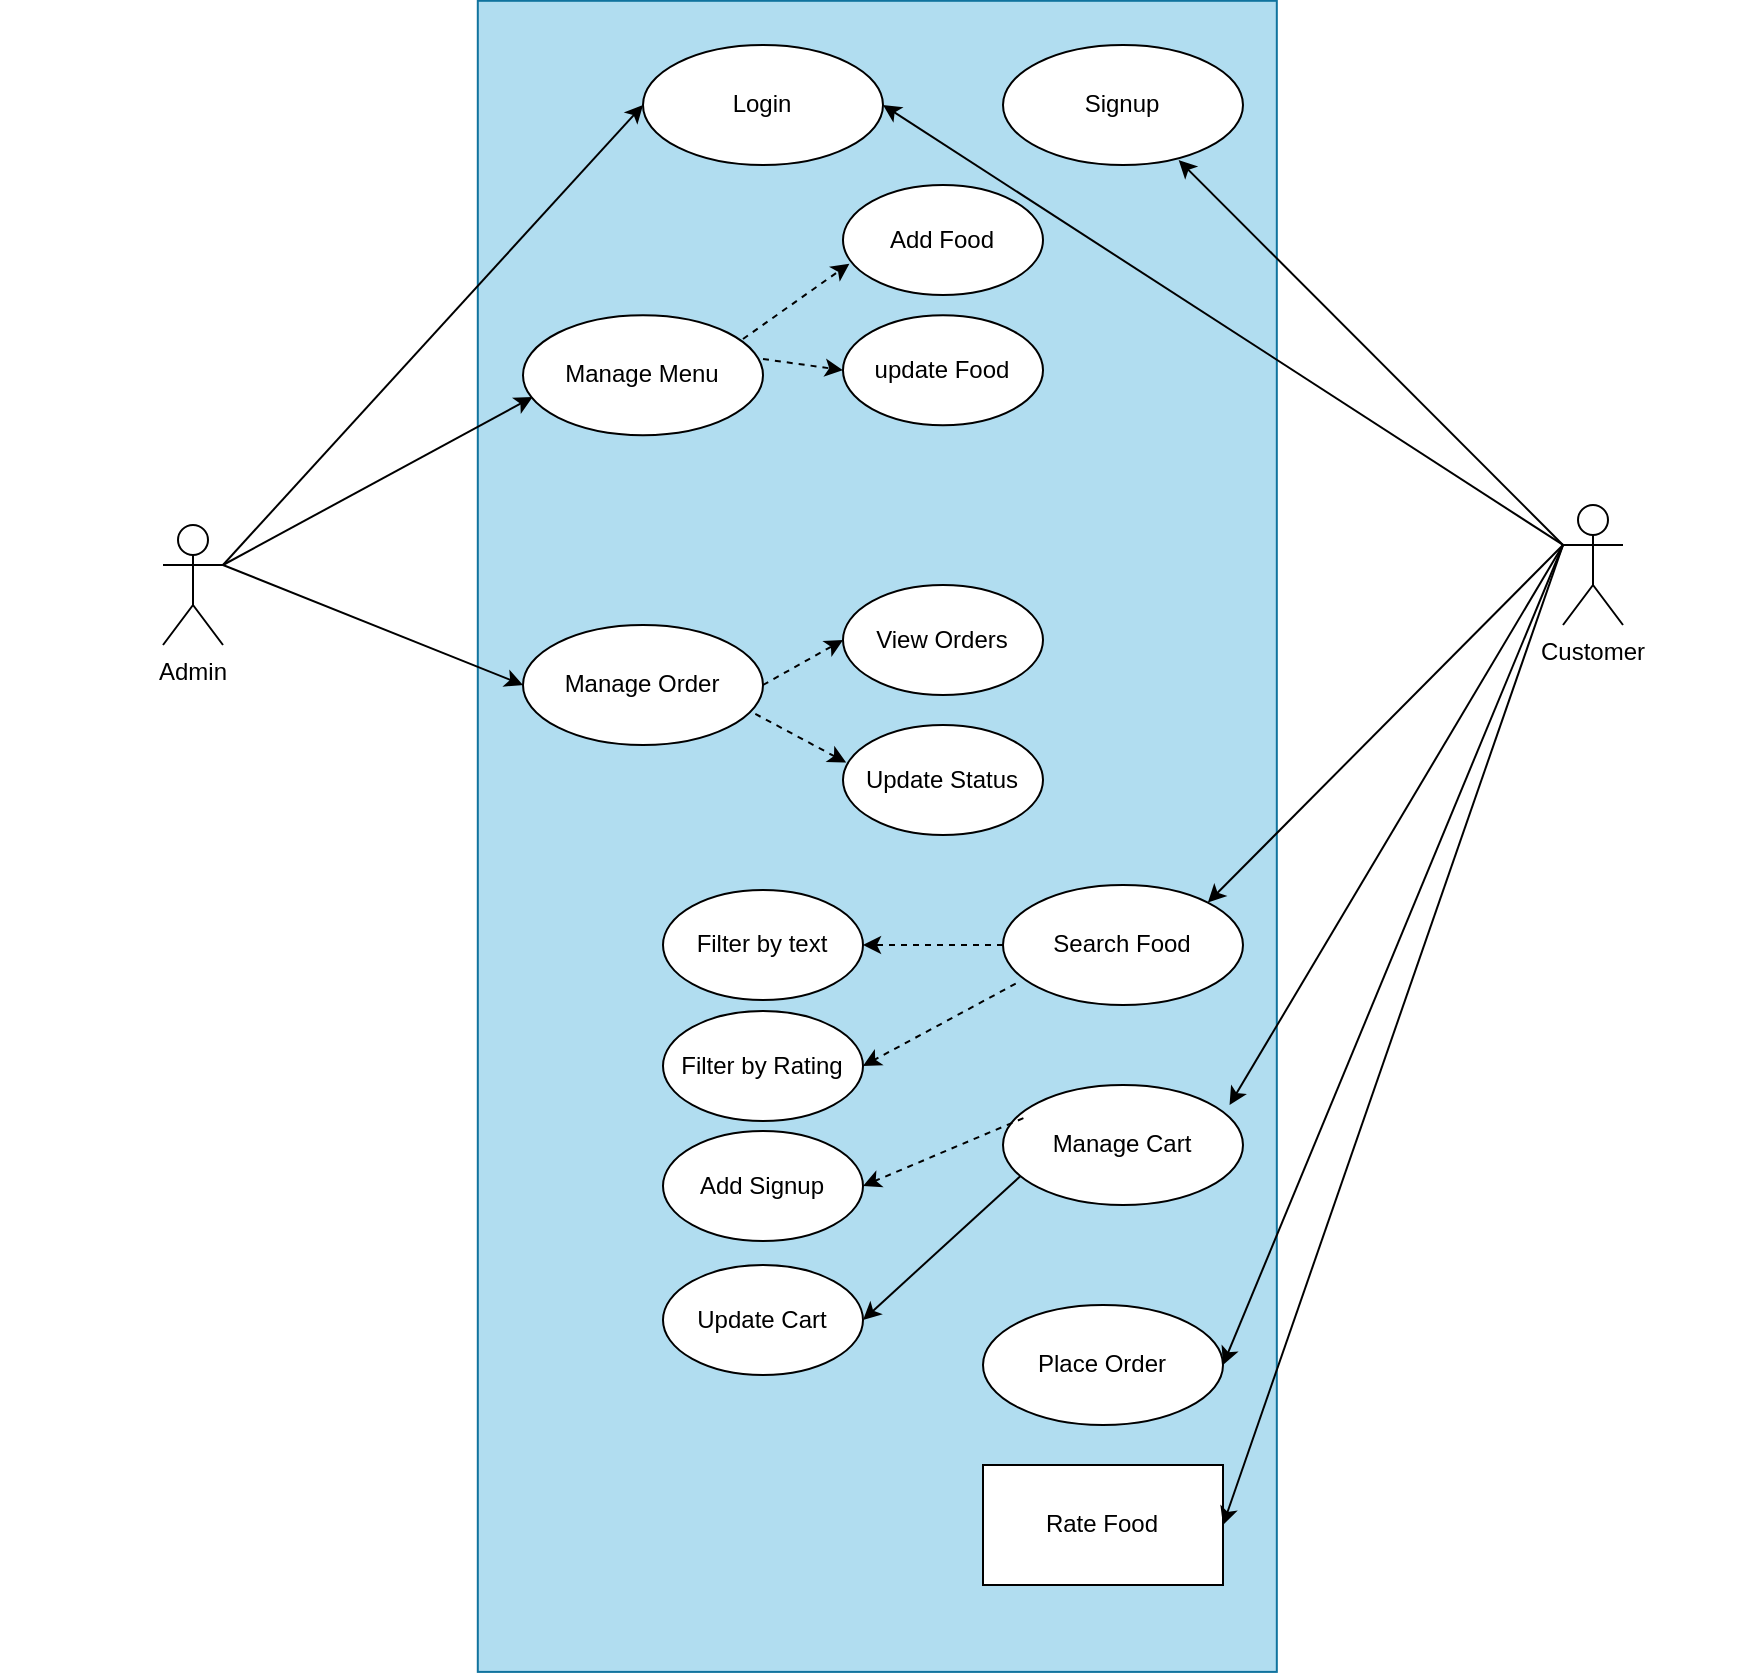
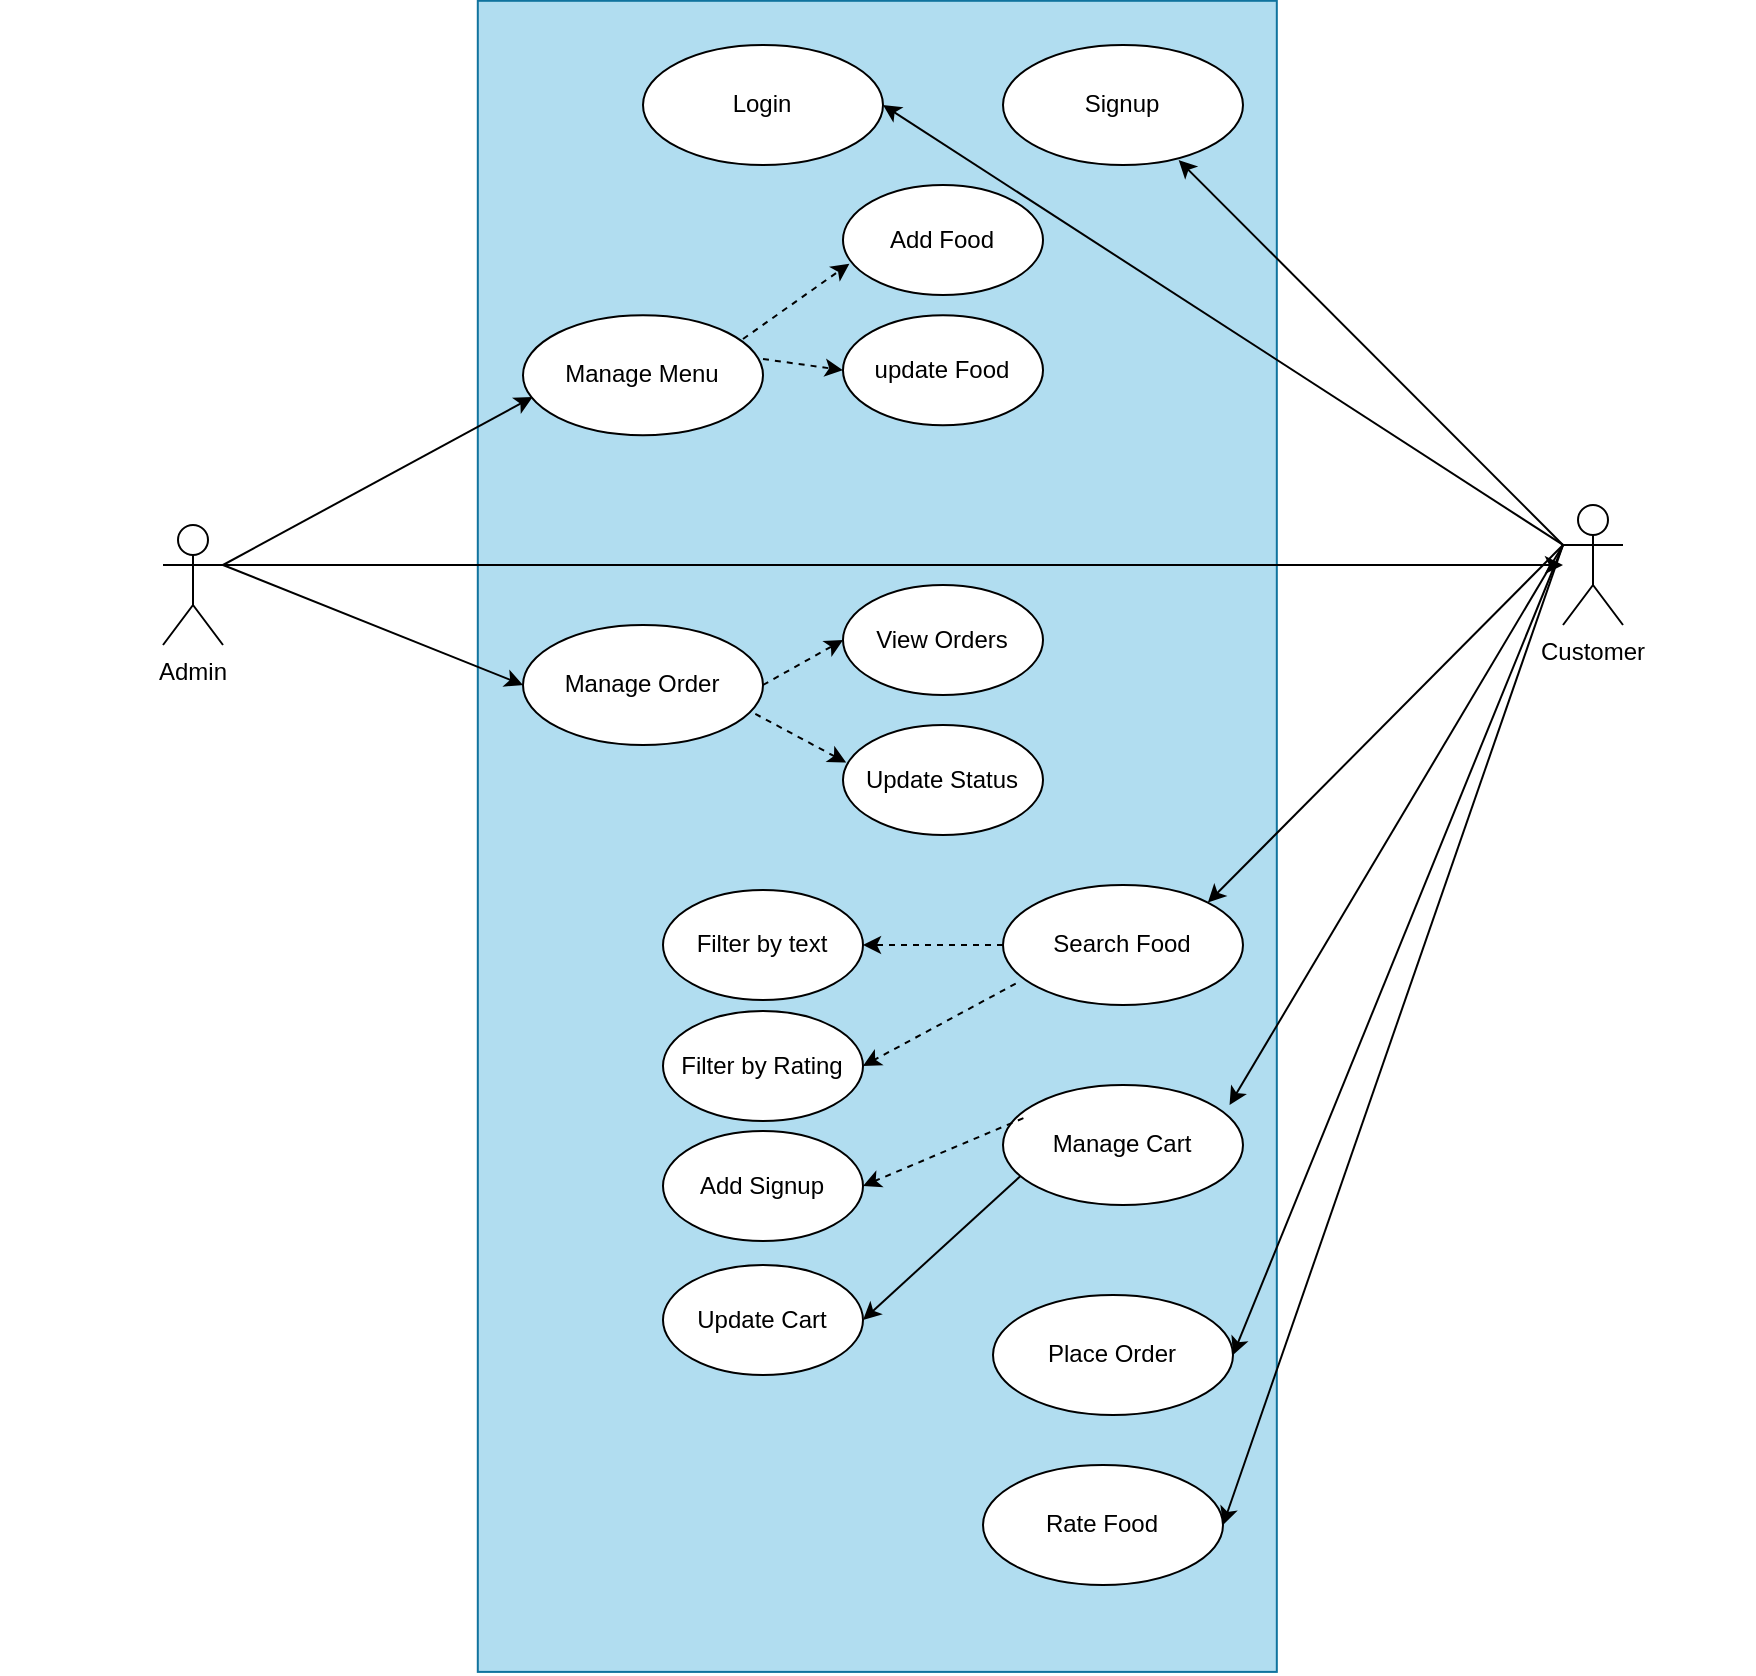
edge "Admin" -> "Login": now "Admin" -> "Customer"
node "Place Order": moved (1103, 1365) -> (1113, 1355)
node "Rate Food": shape rectangle -> ellipse
